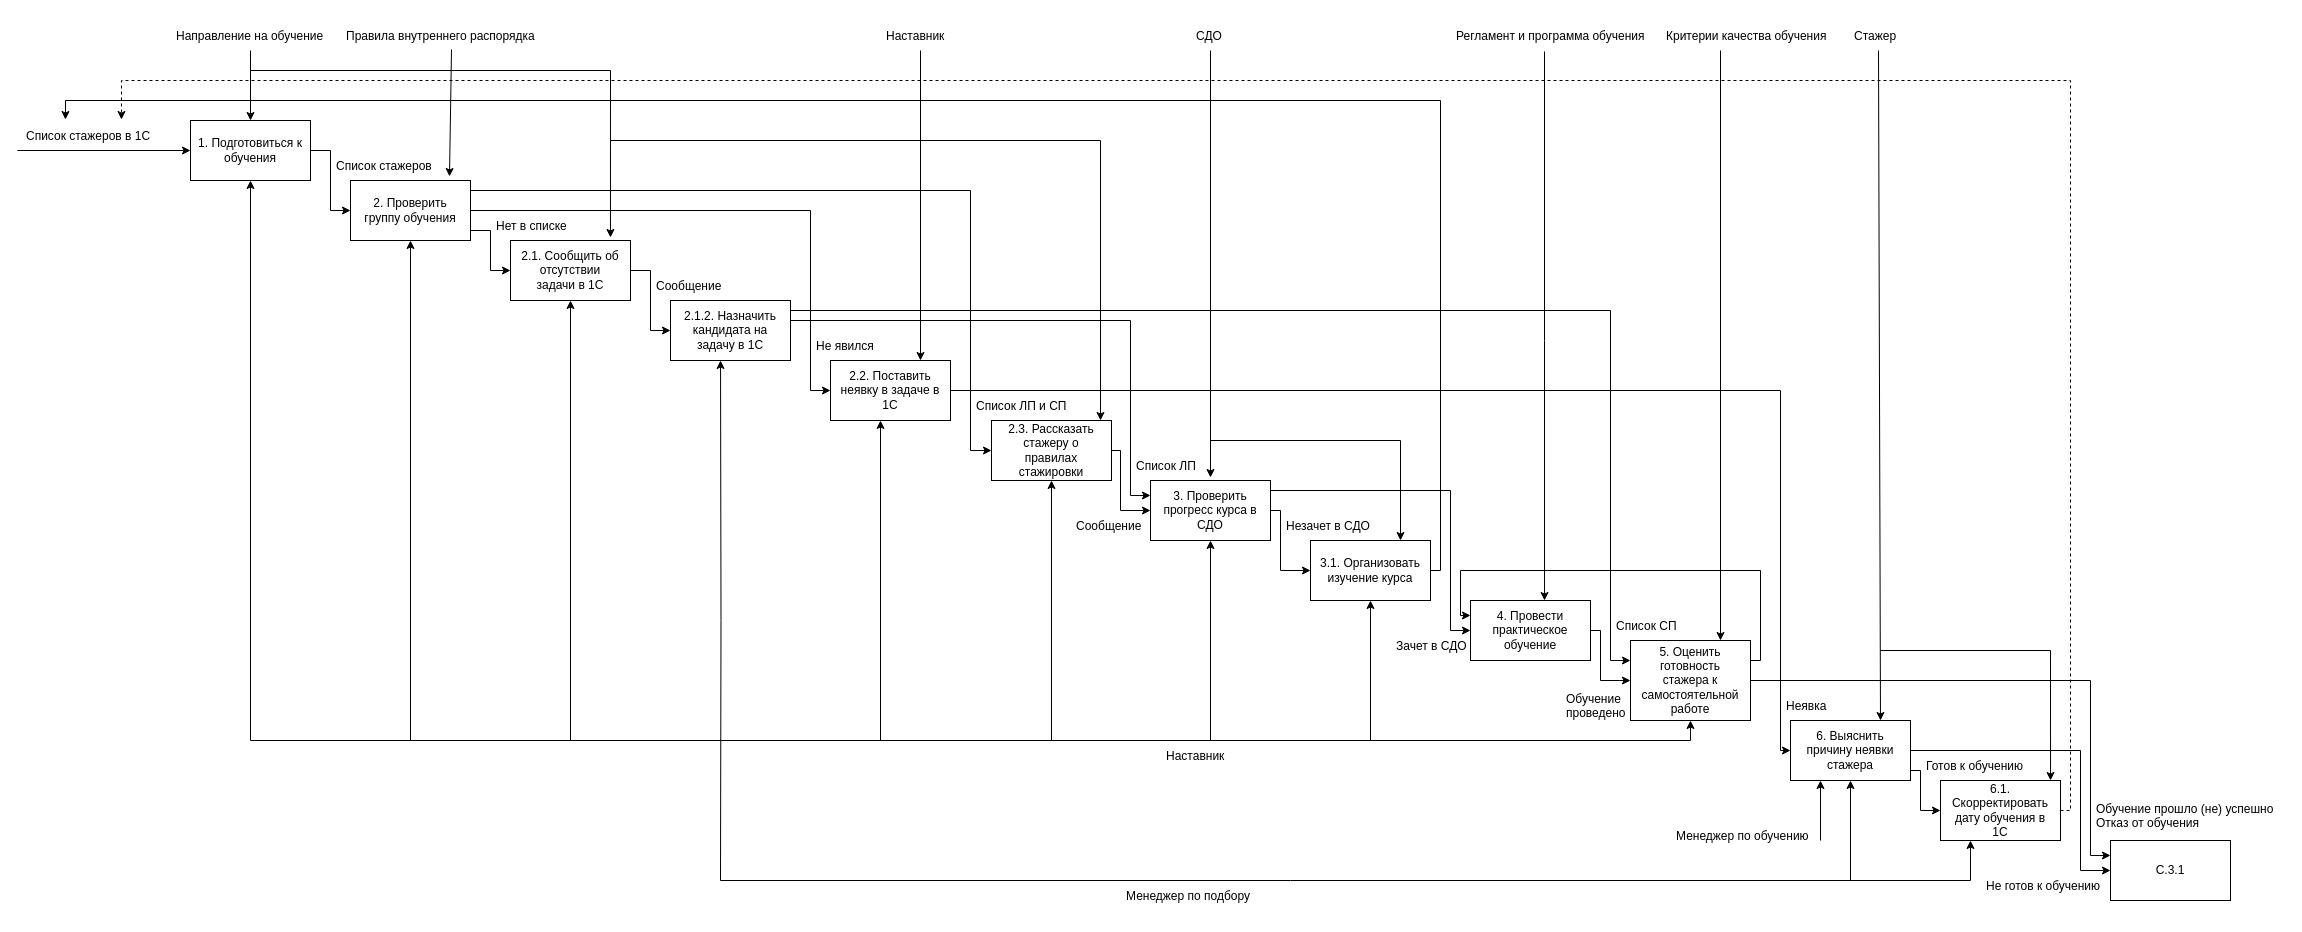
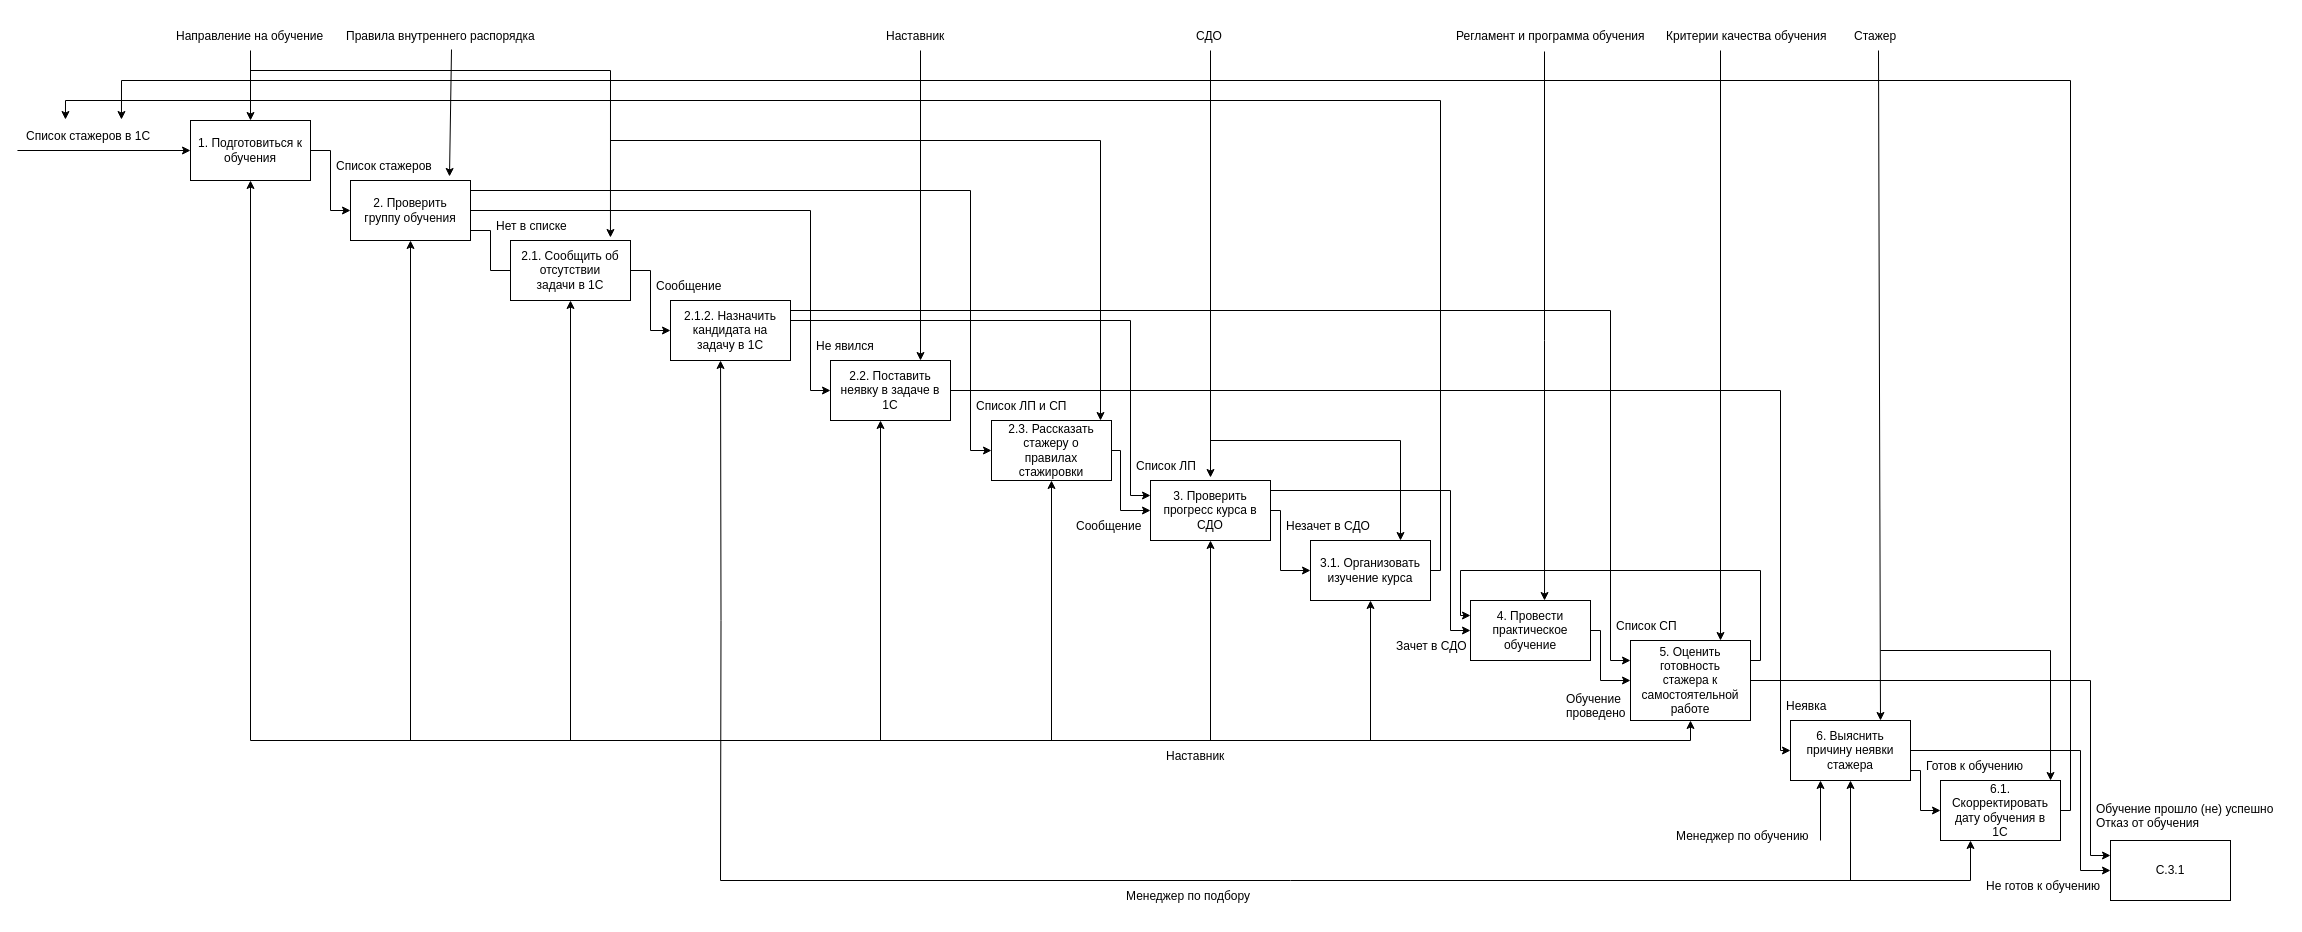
edge "6.1. Скорректировать дату обучения в 1С" -> "Список стажеров в 1С": style dashed -> solid
edge "2. Проверить группу обучения" -> "2.1. Сообщить об отсутствии задачи в 1С": arrowhead classic -> none
